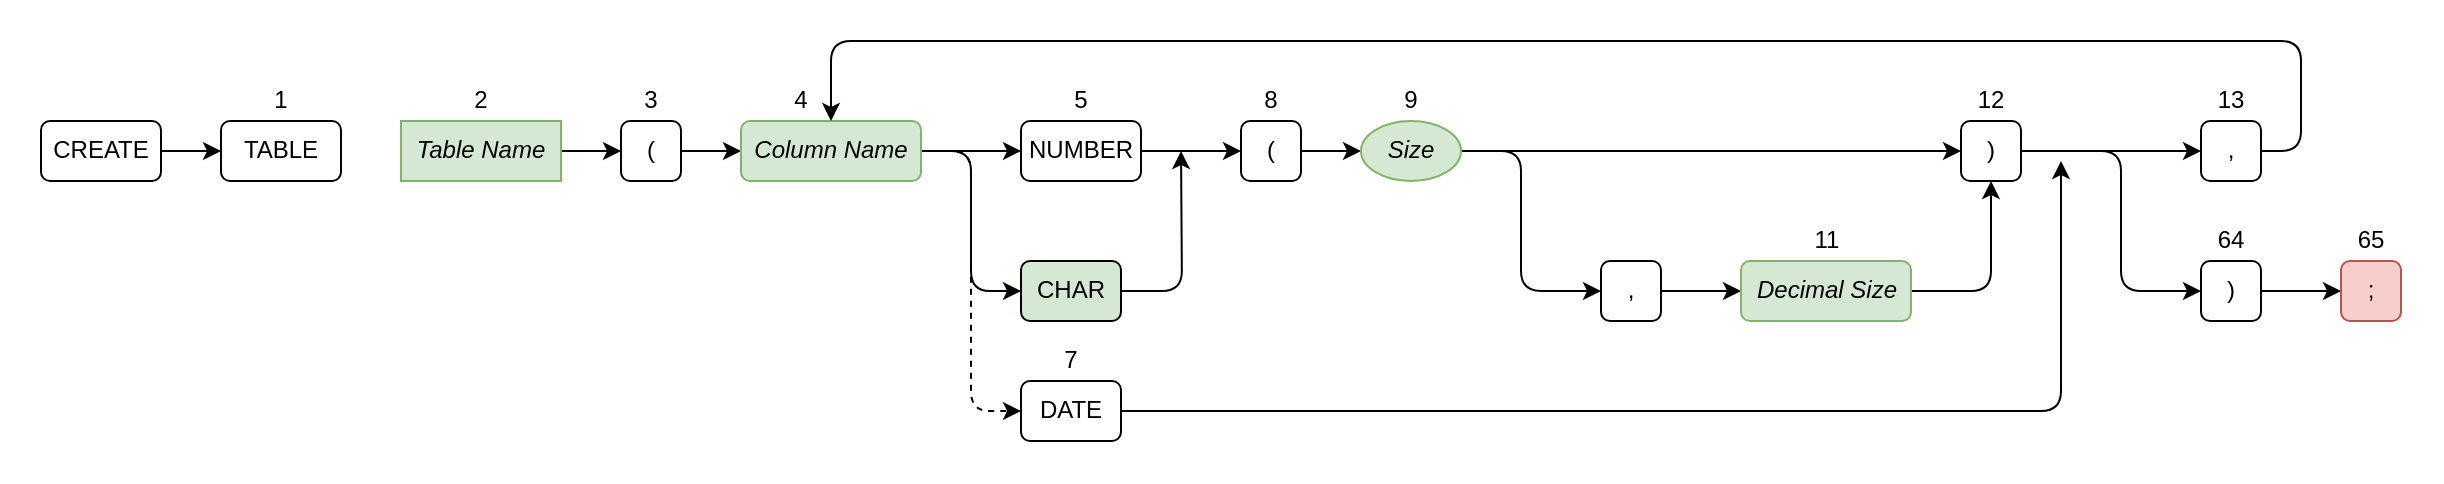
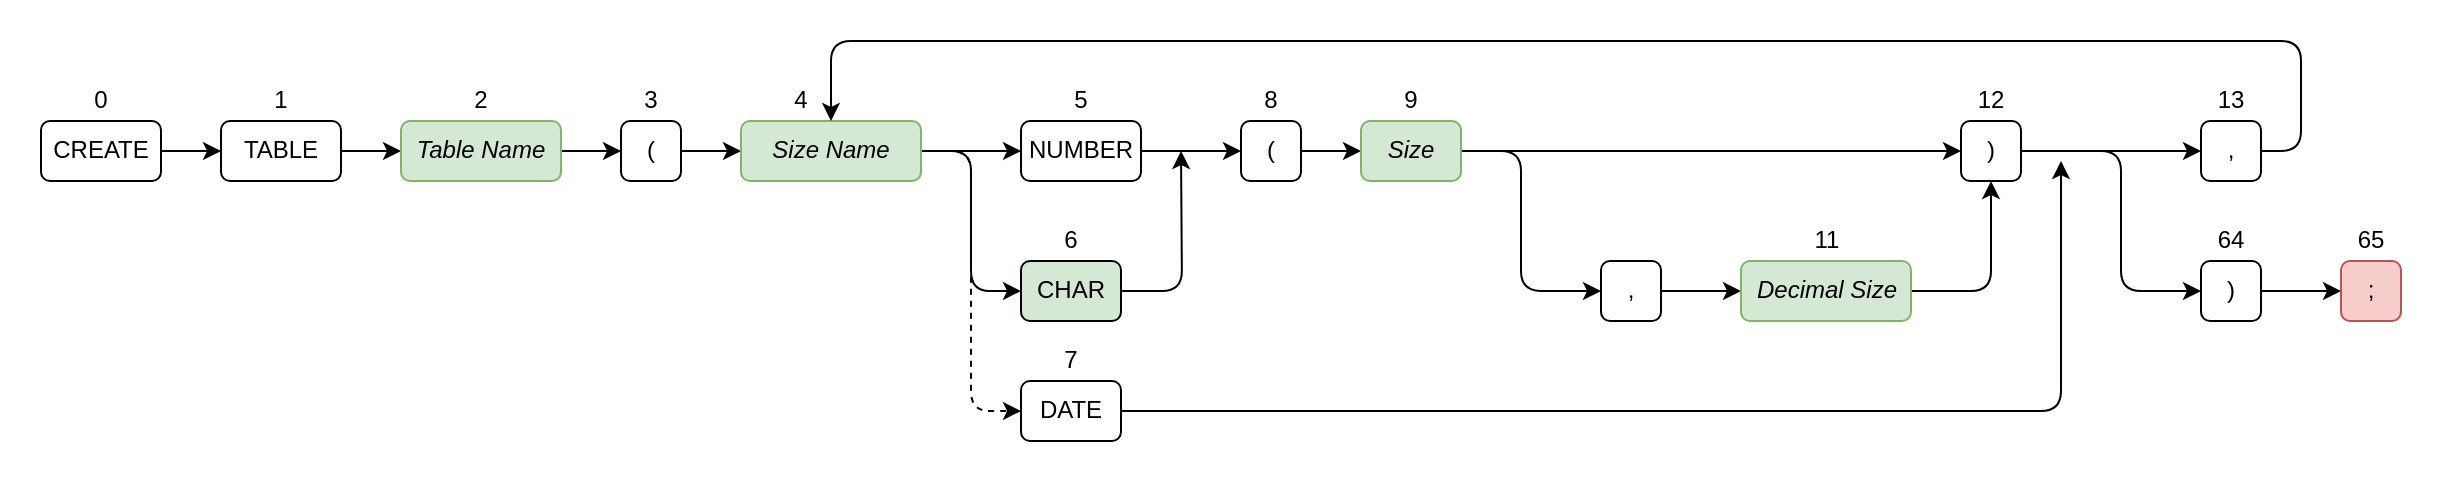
node "0": added
edge "TABLE" -> "Table Name": added
node "Table Name": shape rectangle -> rounded rectangle
node "Column Name": label "Column Name" -> "Size Name"
node "Size": shape ellipse -> rounded rectangle
node "6": added
